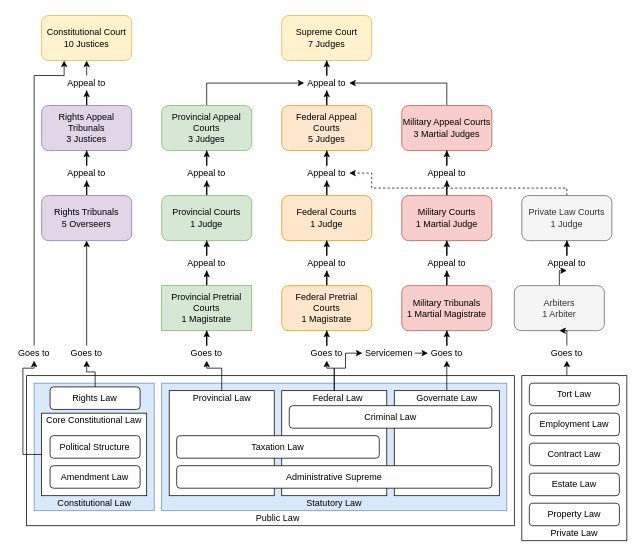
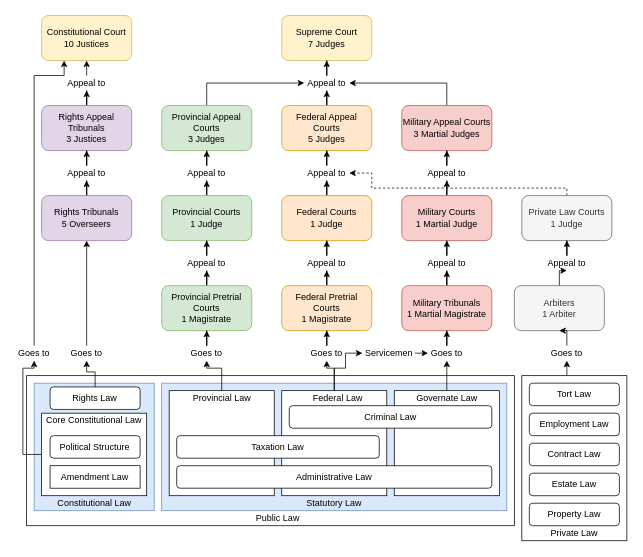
node "Provincial Pretrial Courts 1 Magistrate": shape rectangle -> rounded rectangle
node "Amendment Law": shape rounded rectangle -> rectangle
node "Administrative Supreme": label "Administrative Supreme" -> "Administrative Law"
